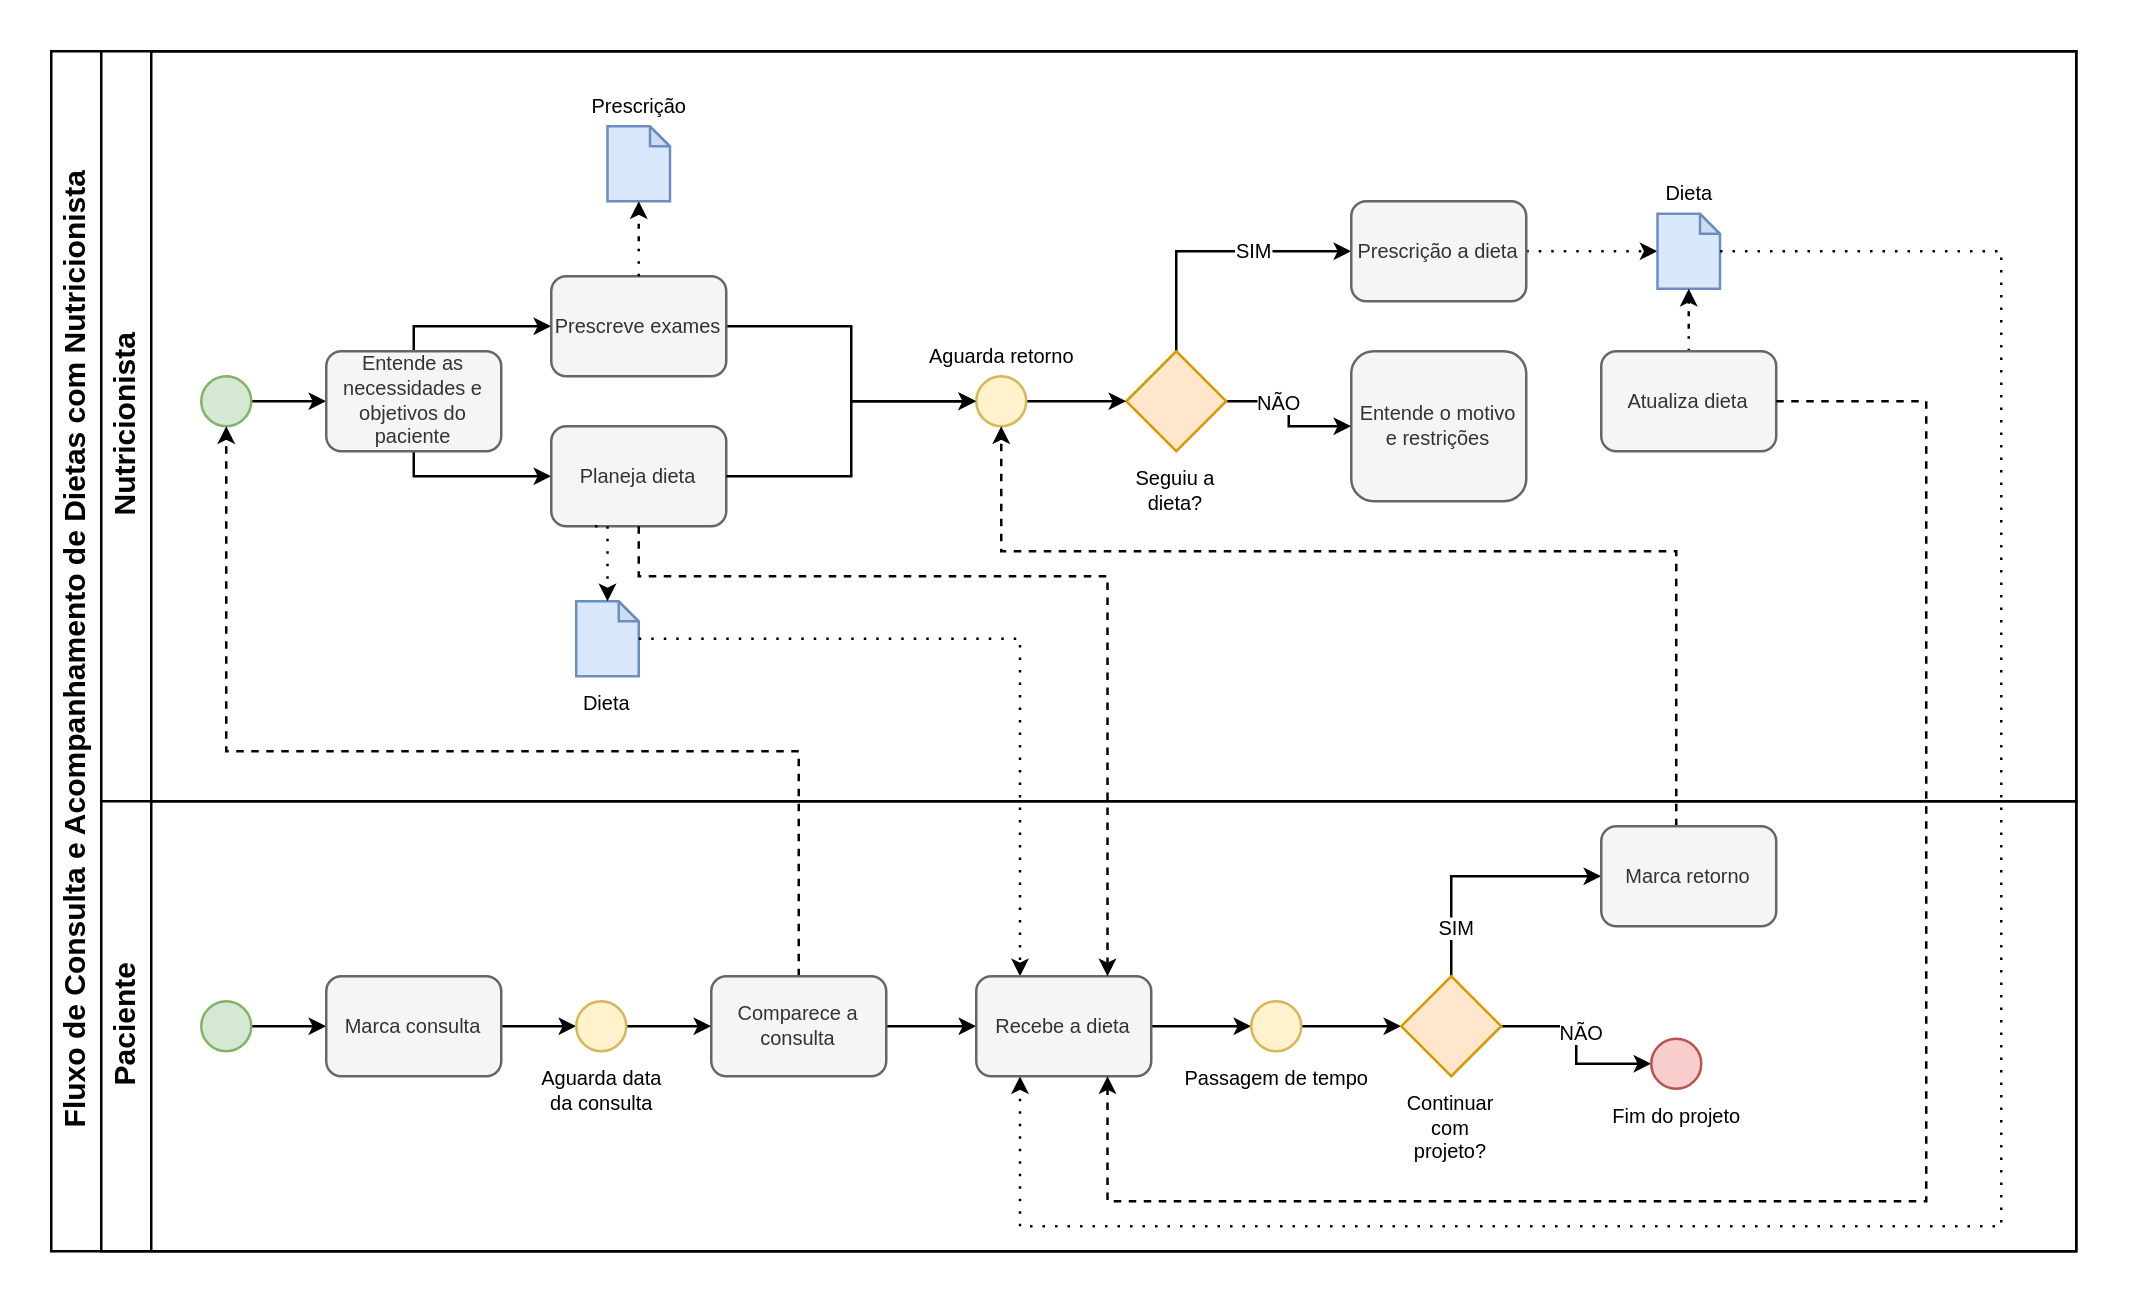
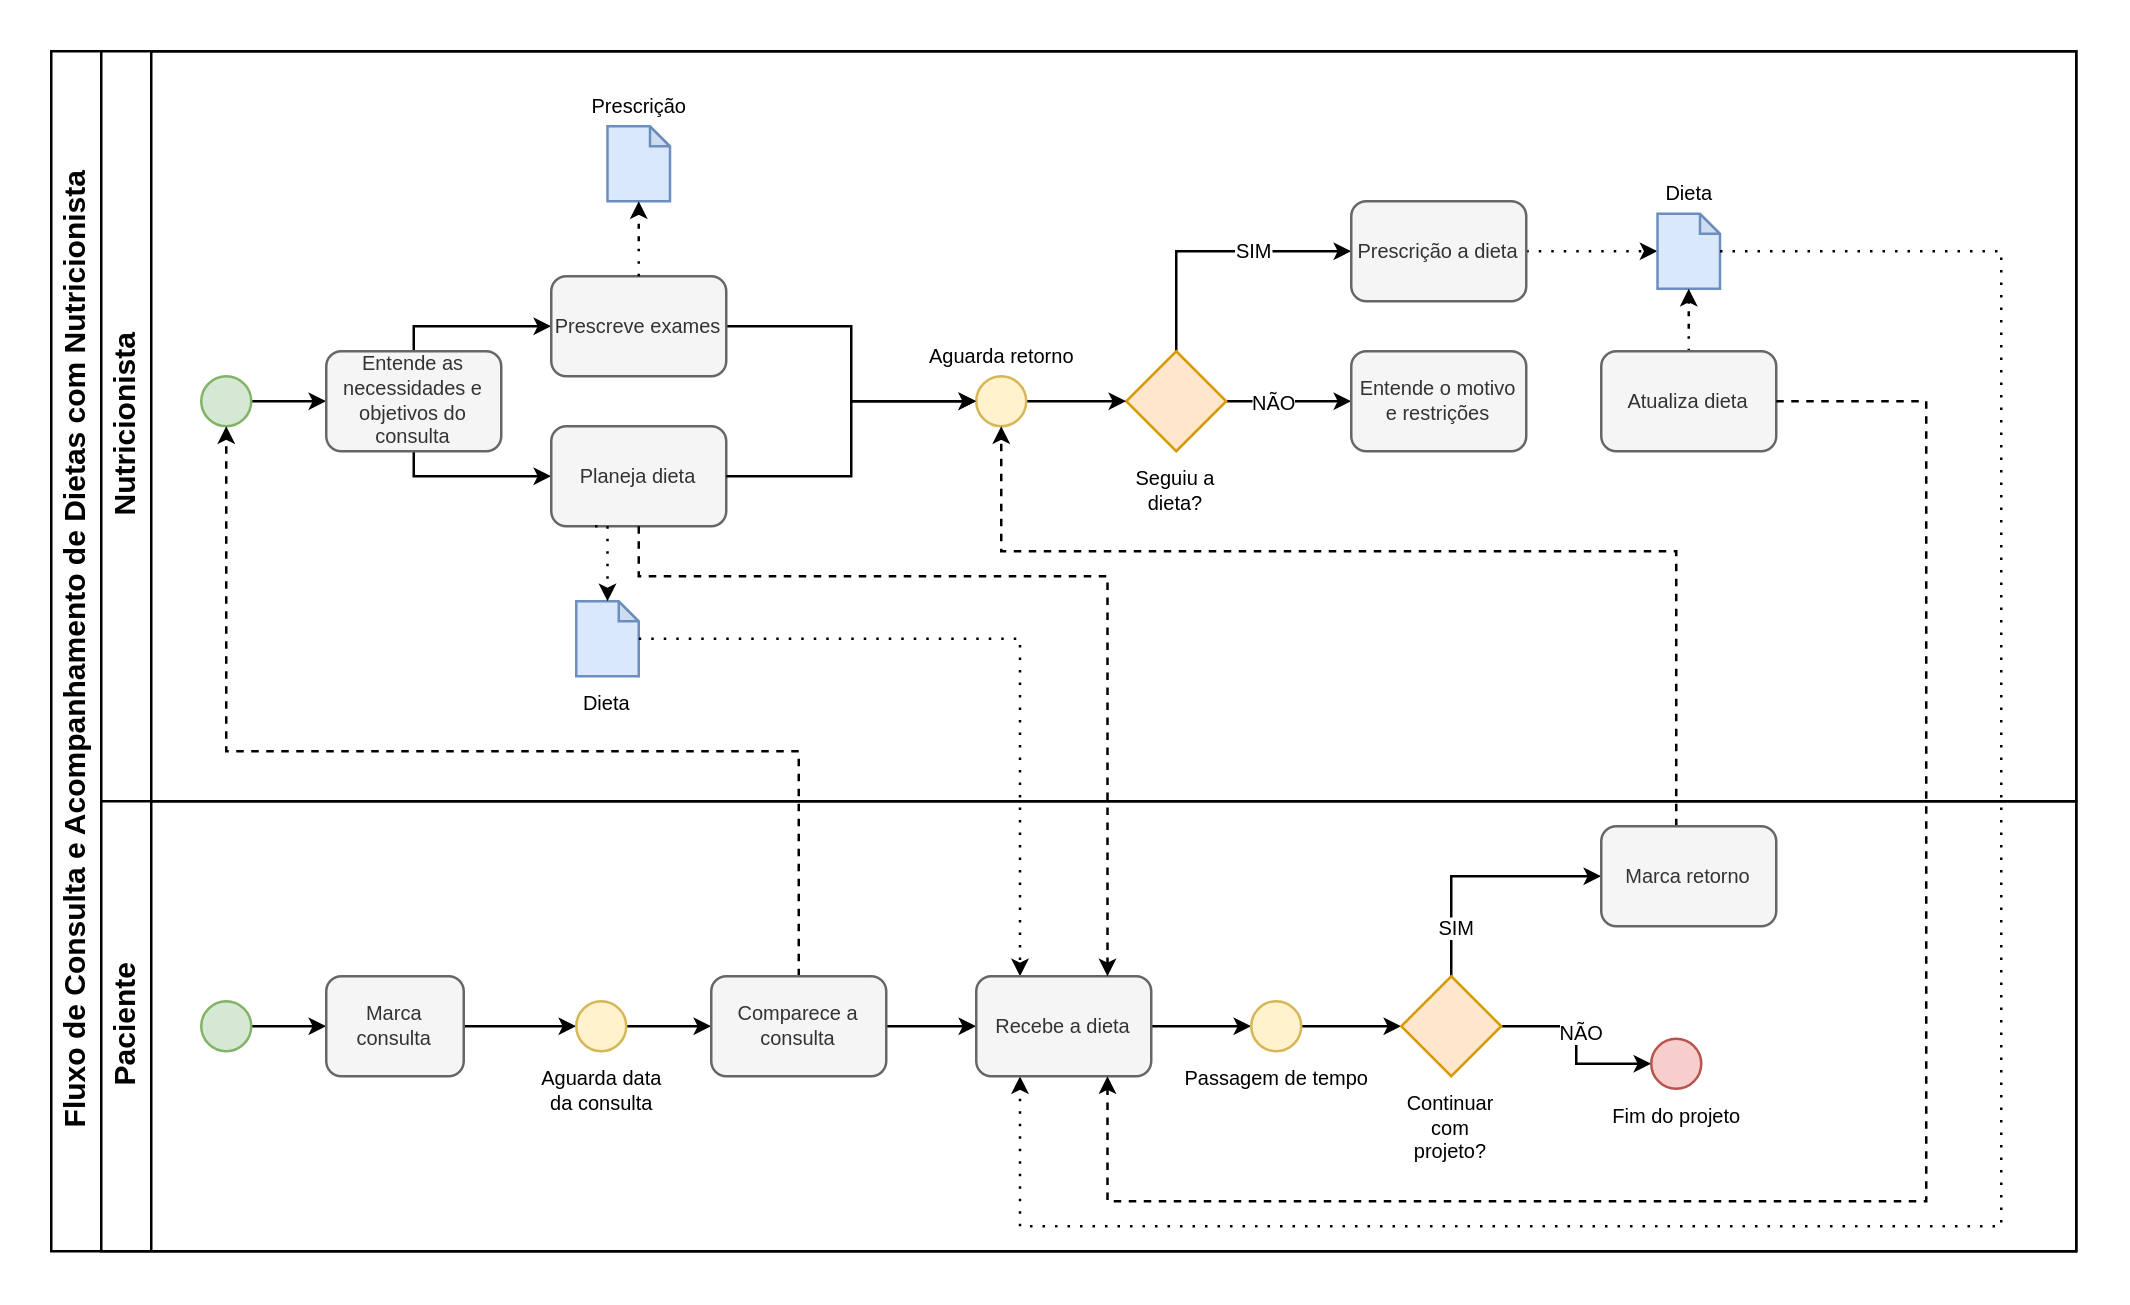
node "Entende as necessidades e objetivos do paciente": label "Entende as necessidades e objetivos do paciente" -> "Entende as necessidades e objetivos do consulta"
node "Entende o motivo e restrições": size 175x150 -> 175x100
node "Marca consulta": size 175x100 -> 138x100
